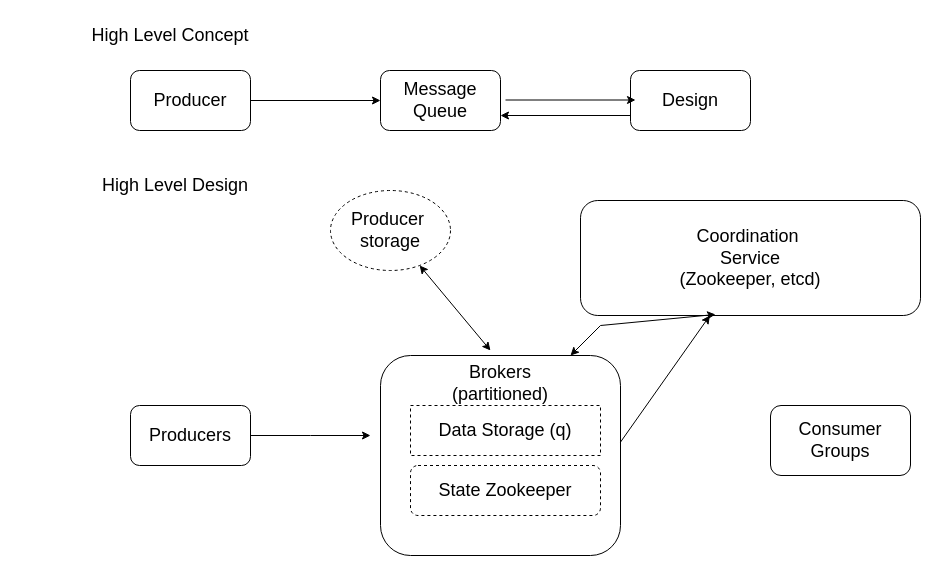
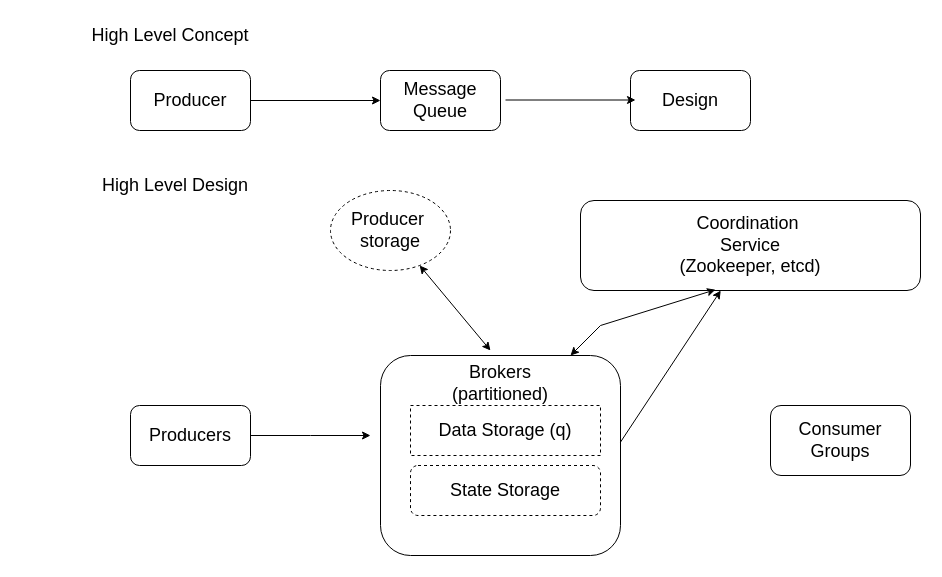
edge "Design" -> "Message Queue": removed
node "Coordination Service (Zookeeper, etcd)": size 340x115 -> 340x90
node "State Zookeeper": label "State Zookeeper" -> "State Storage"
